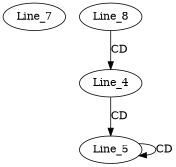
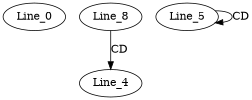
node "Line_7": label "Line_7" -> "Line_0"
edge "Line_4" -> "Line_5": removed, label "CD"
